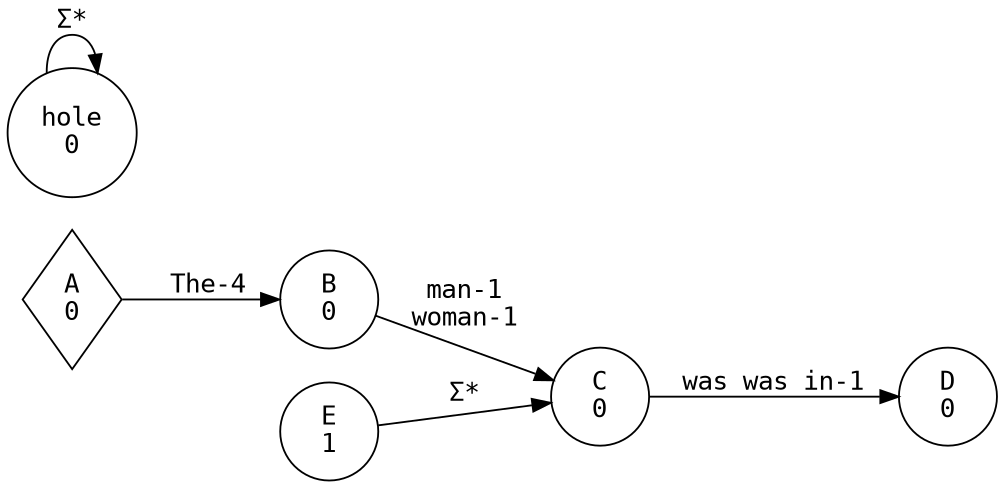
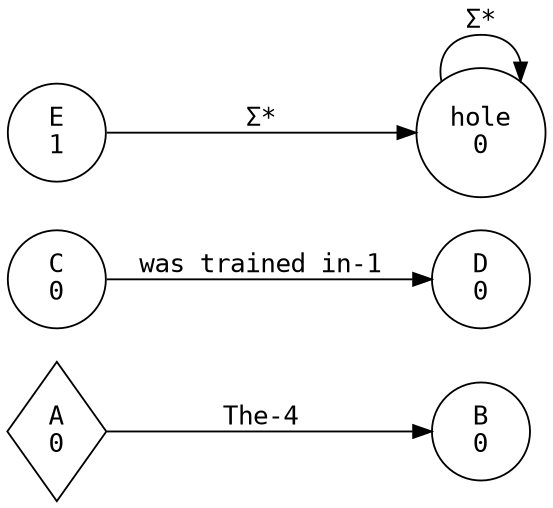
edge "B 0" -> "C 0": removed, label "man-1 woman-1"
edge "C 0" -> "D 0": label "was was in-1" -> "was trained in-1"
edge "E 1" -> "C 0": now "E 1" -> "hole 0"
